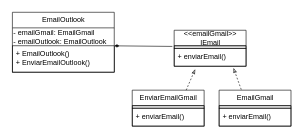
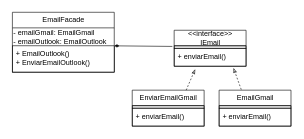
node "EmailOutlook": label "EmailOutlook" -> "EmailFacade"
node "<<emailGmail>> IEmail": label "<<emailGmail>> IEmail" -> "<<interface>> IEmail"
